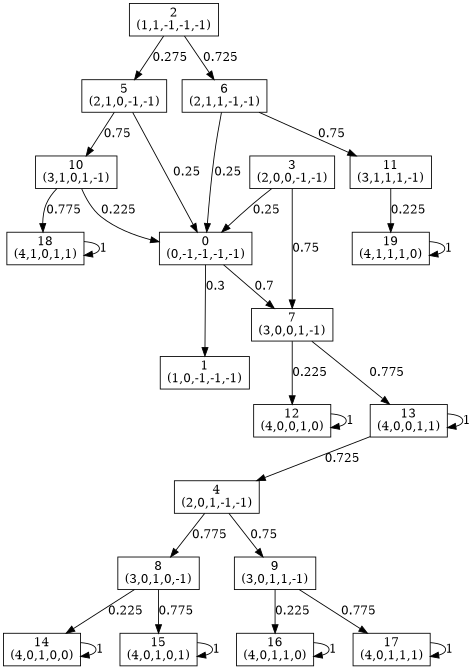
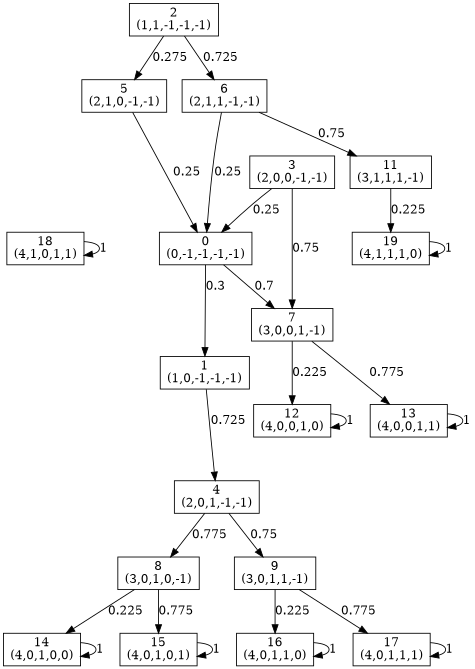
node "10 (3,1,0,1,-1)": removed
edge "13 (4,0,0,1,1)" -> "4 (2,0,1,-1,-1)": now "1 (1,0,-1,-1,-1)" -> "4 (2,0,1,-1,-1)"
